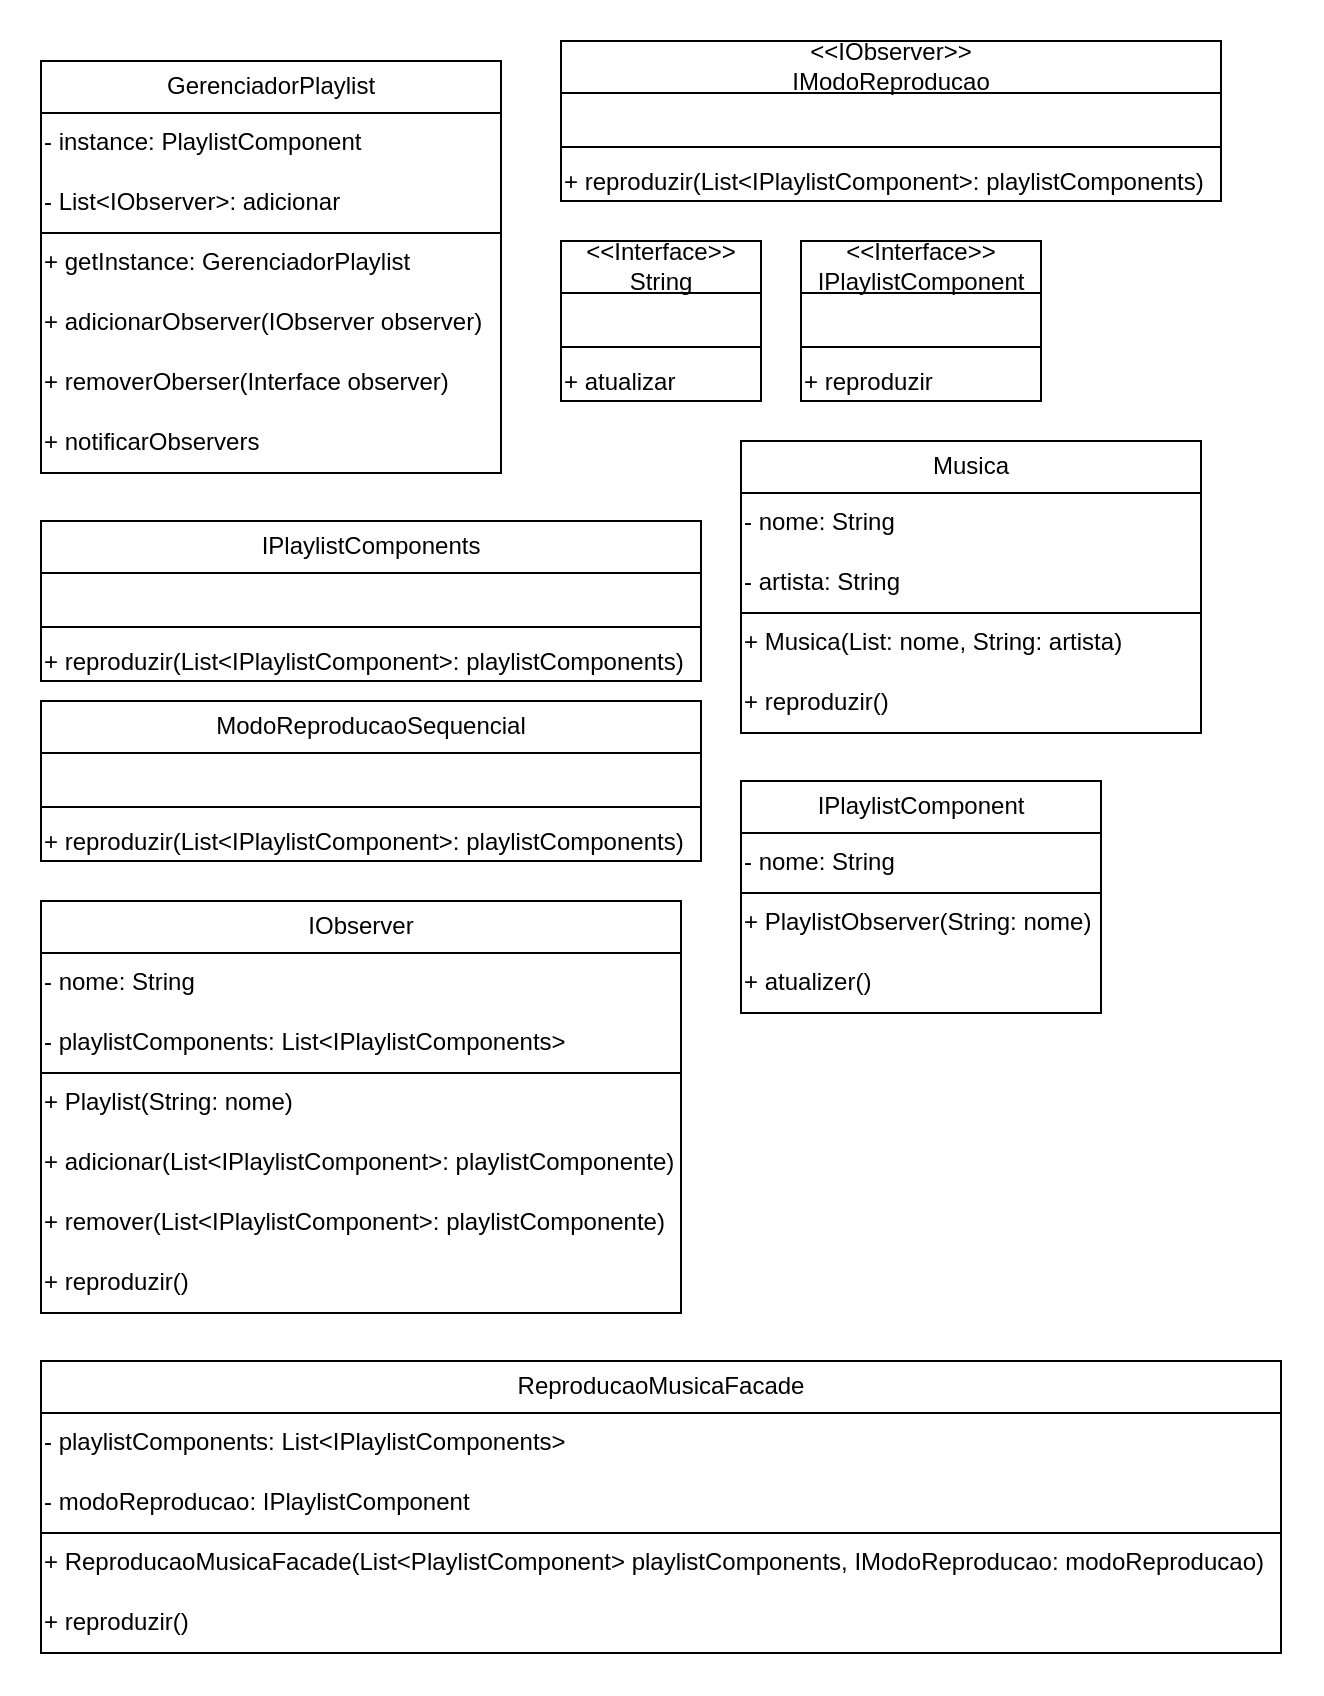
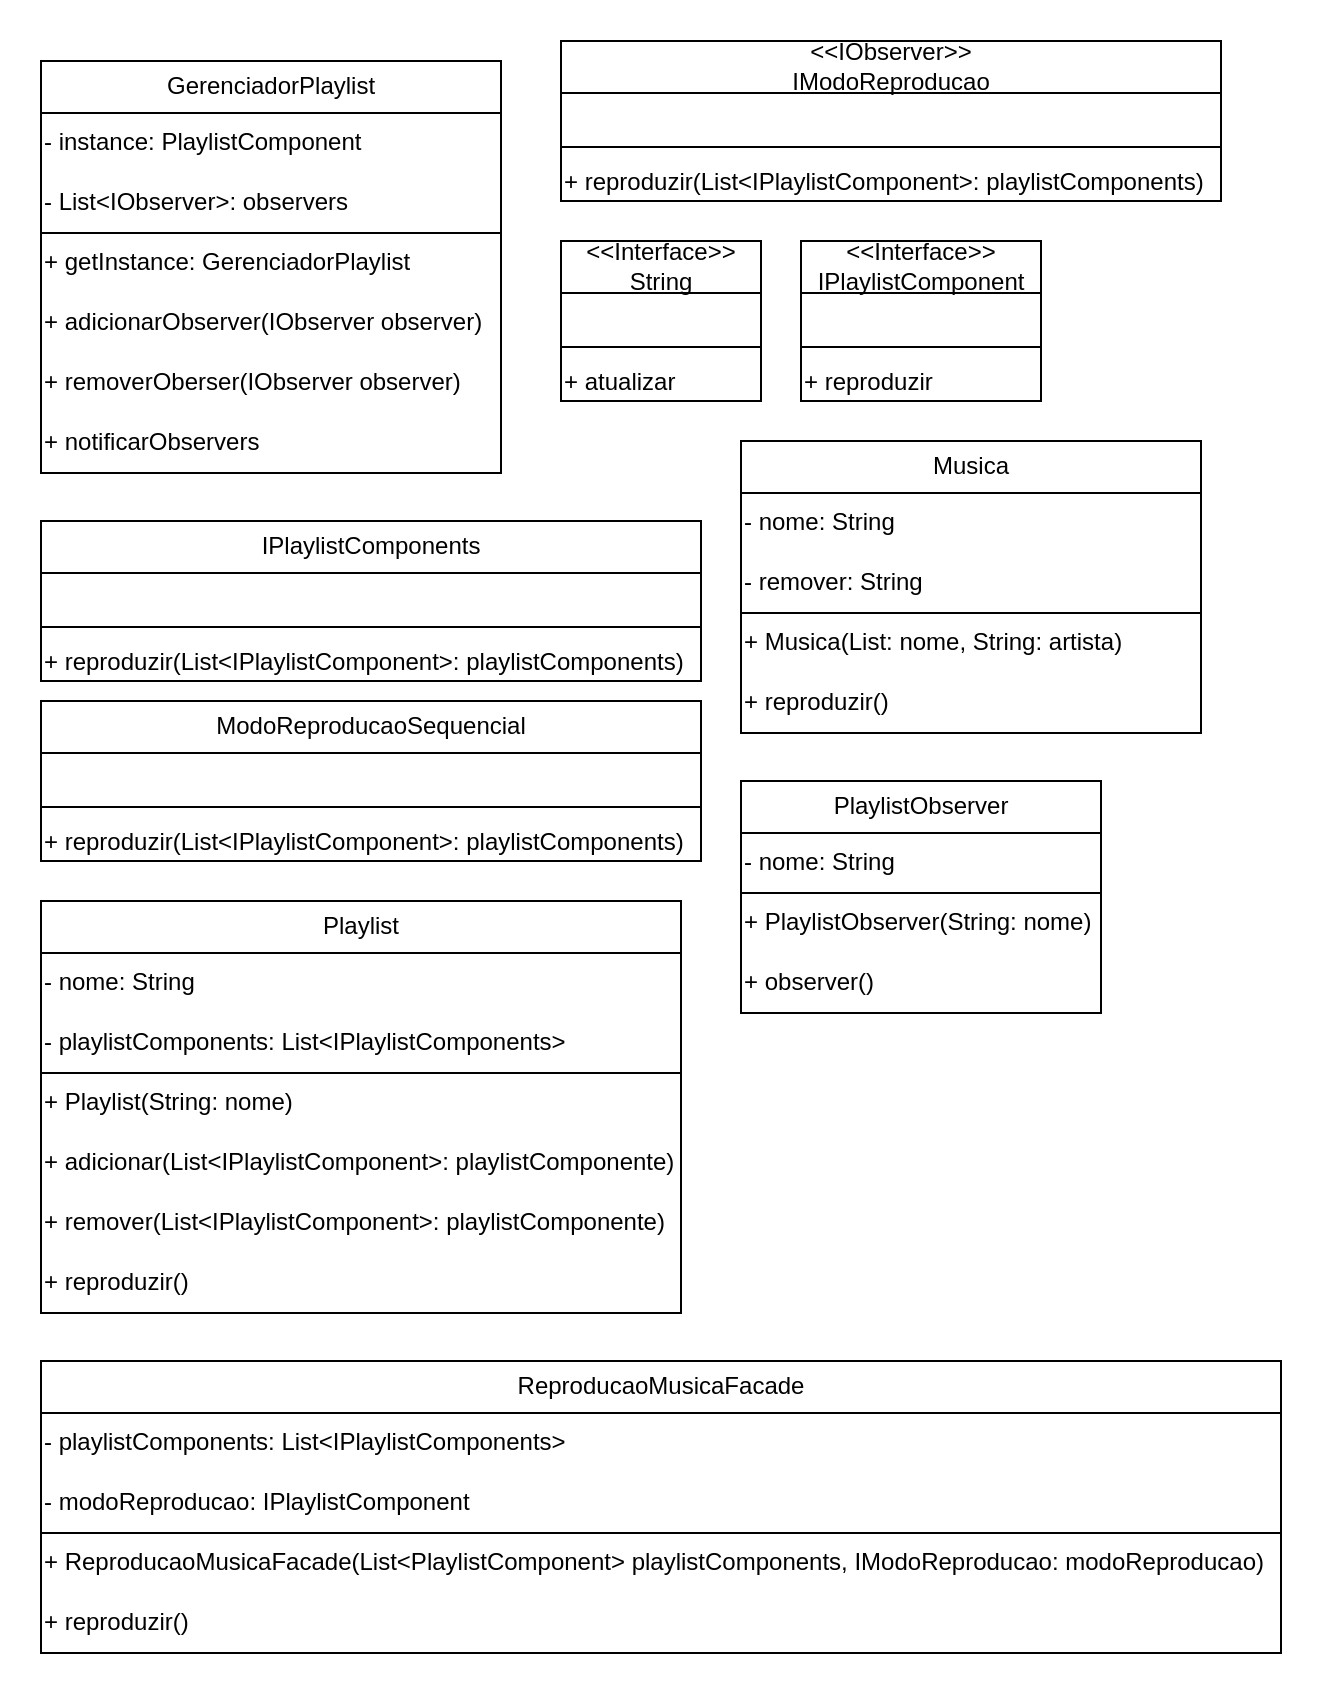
node "- List<IObserver>: adicionar": label "- List<IObserver>: adicionar" -> "- List<IObserver>: observers"
node "+ removerOberser(Interface observer)": label "+ removerOberser(Interface observer)" -> "+ removerOberser(IObserver observer)"
node "- artista: String": label "- artista: String" -> "- remover: String"
node "IPlaylistComponent": label "IPlaylistComponent" -> "PlaylistObserver"
node "IObserver": label "IObserver" -> "Playlist"
node "+ atualizer()": label "+ atualizer()" -> "+ observer()"
